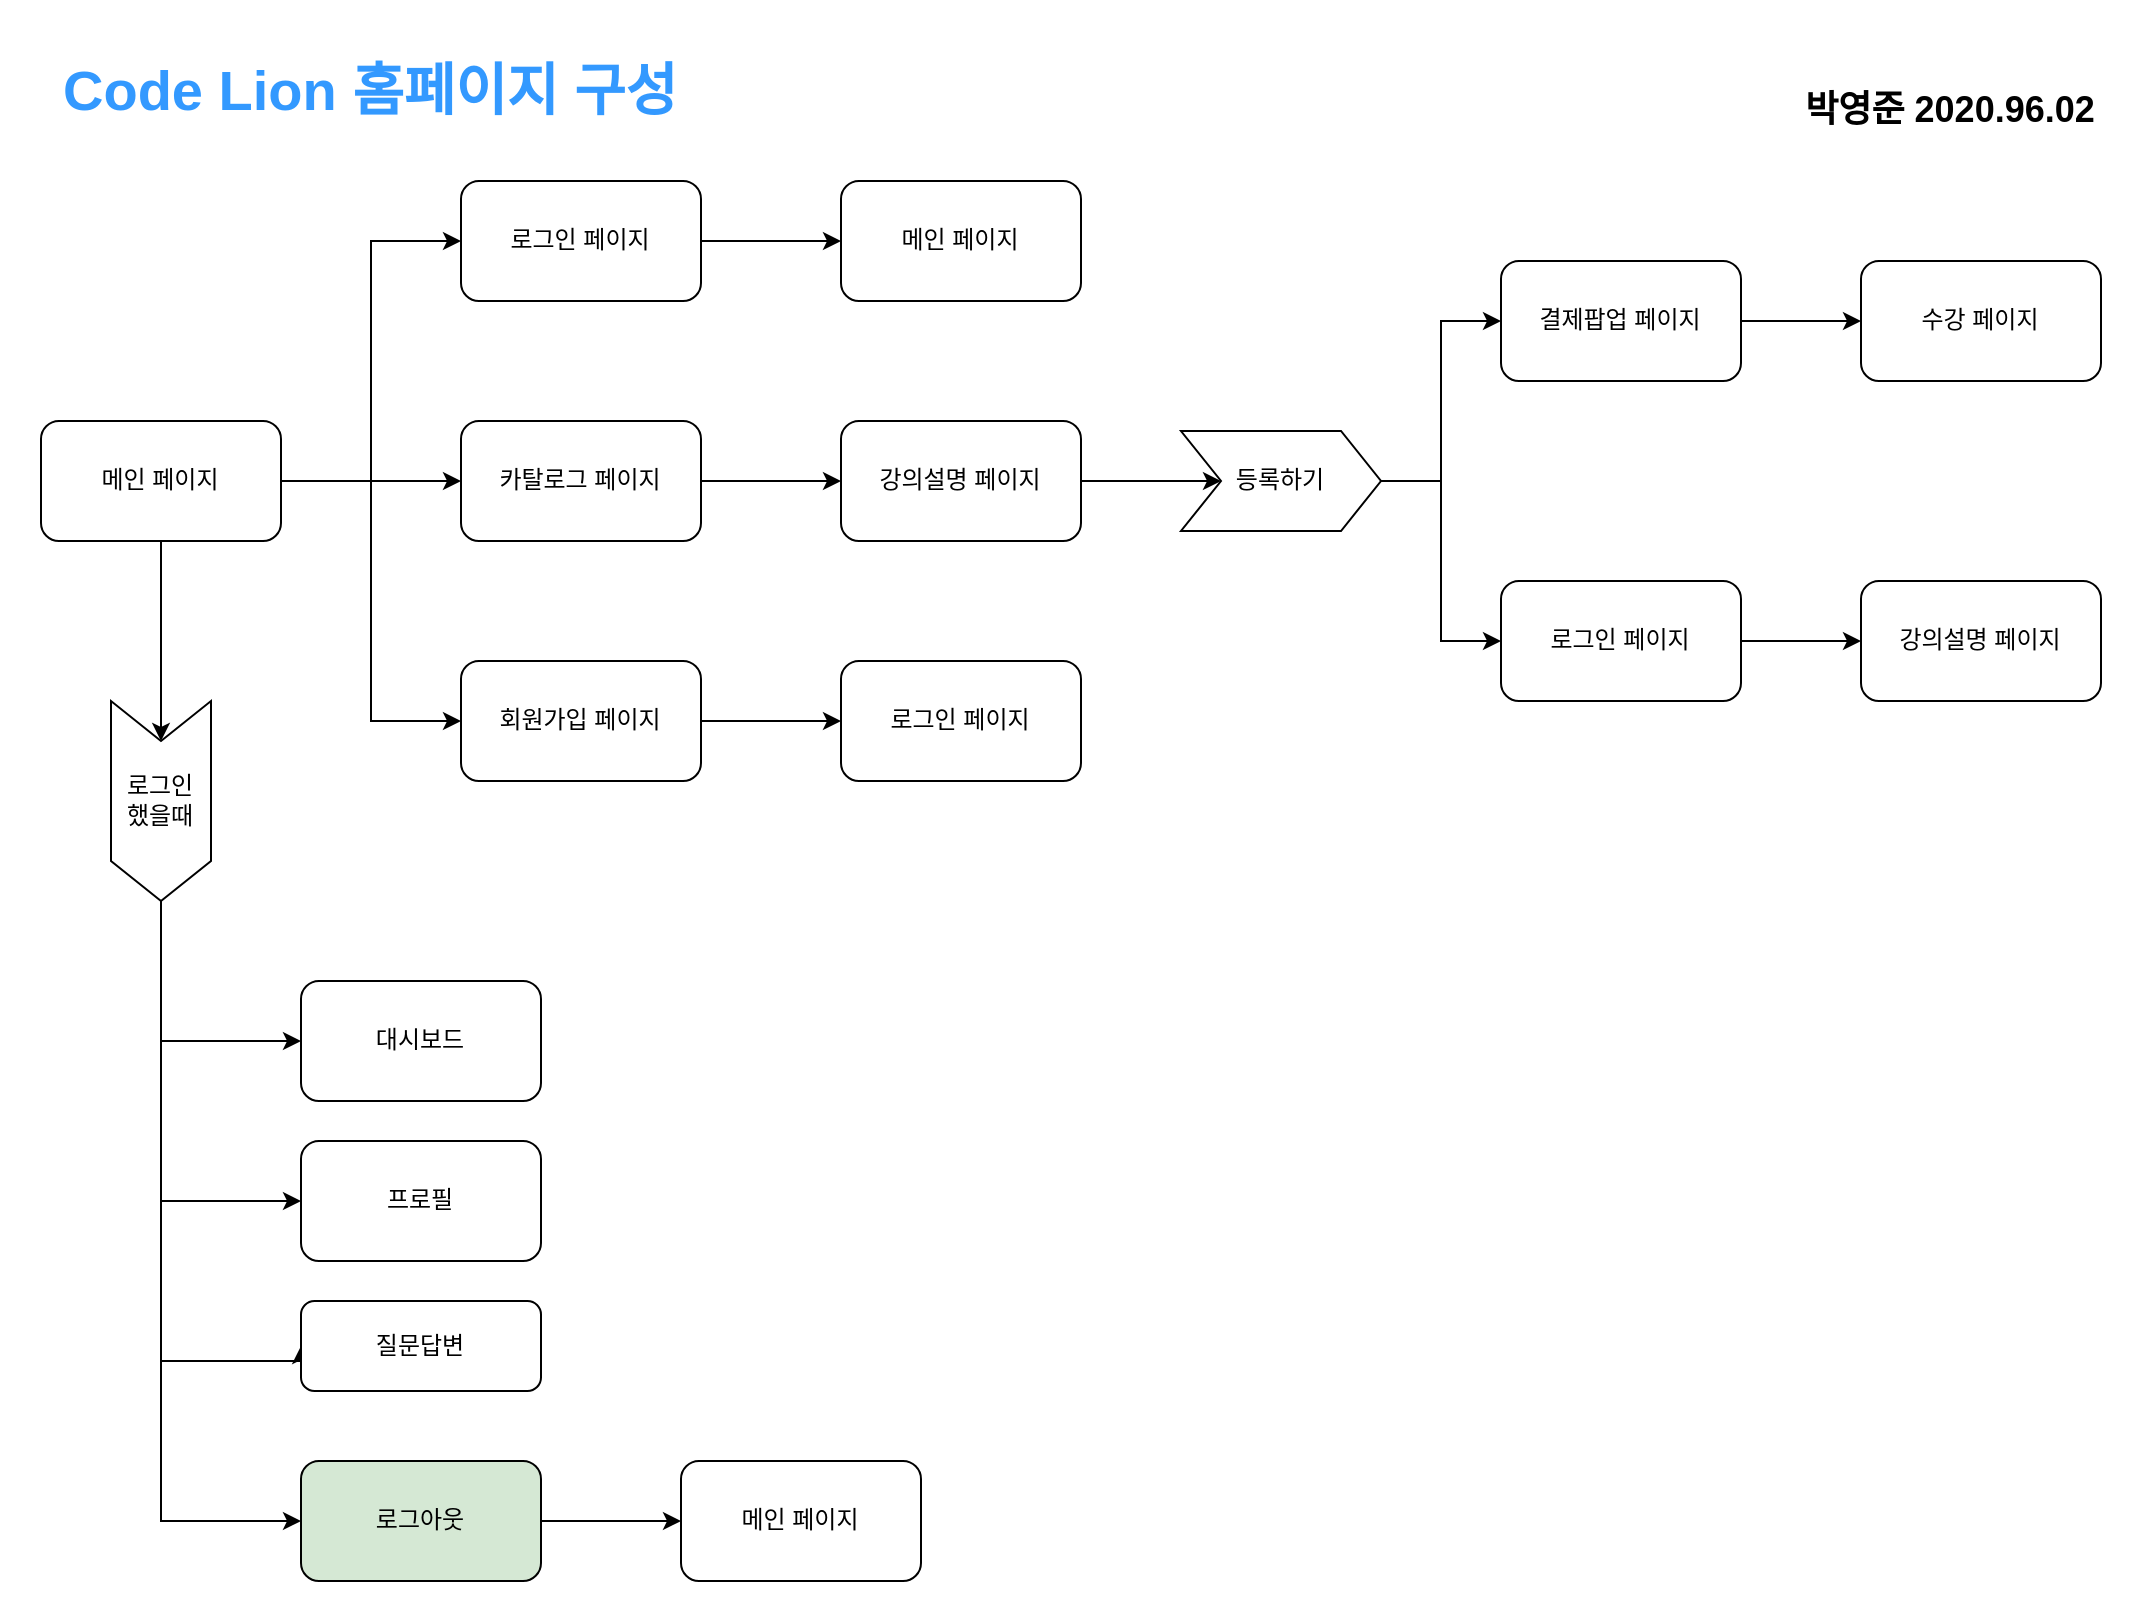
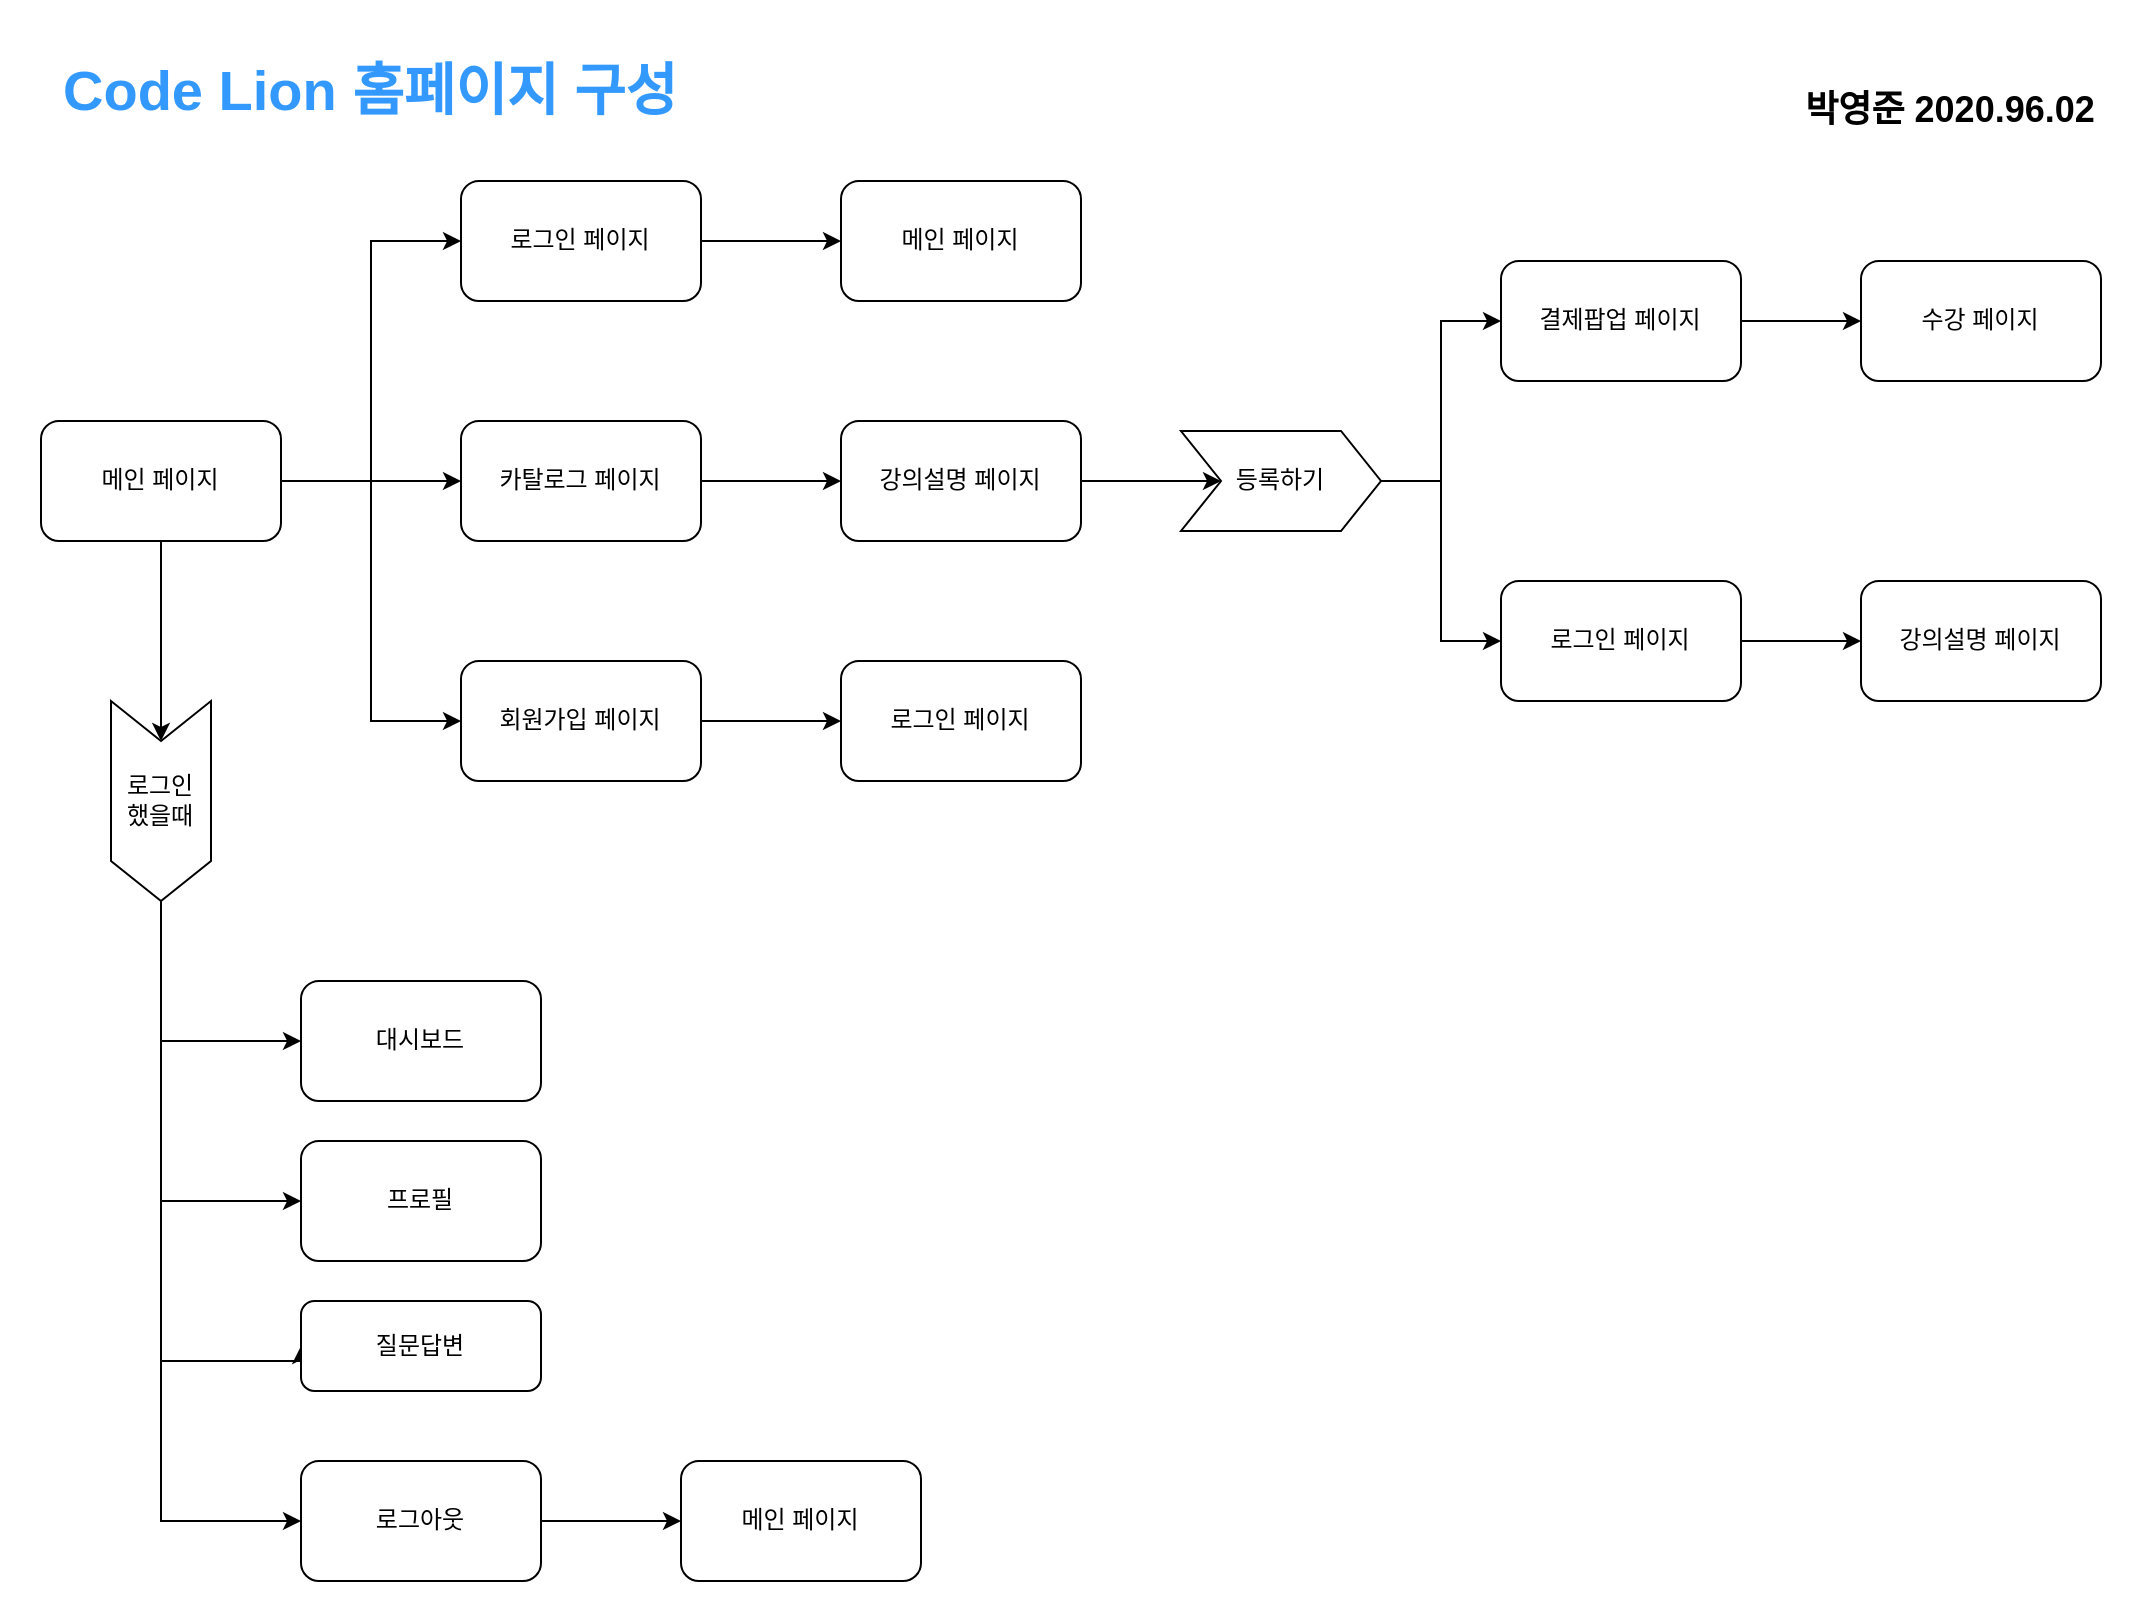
node "로그아웃": fillcolor #d5e8d4 -> #ffffff
